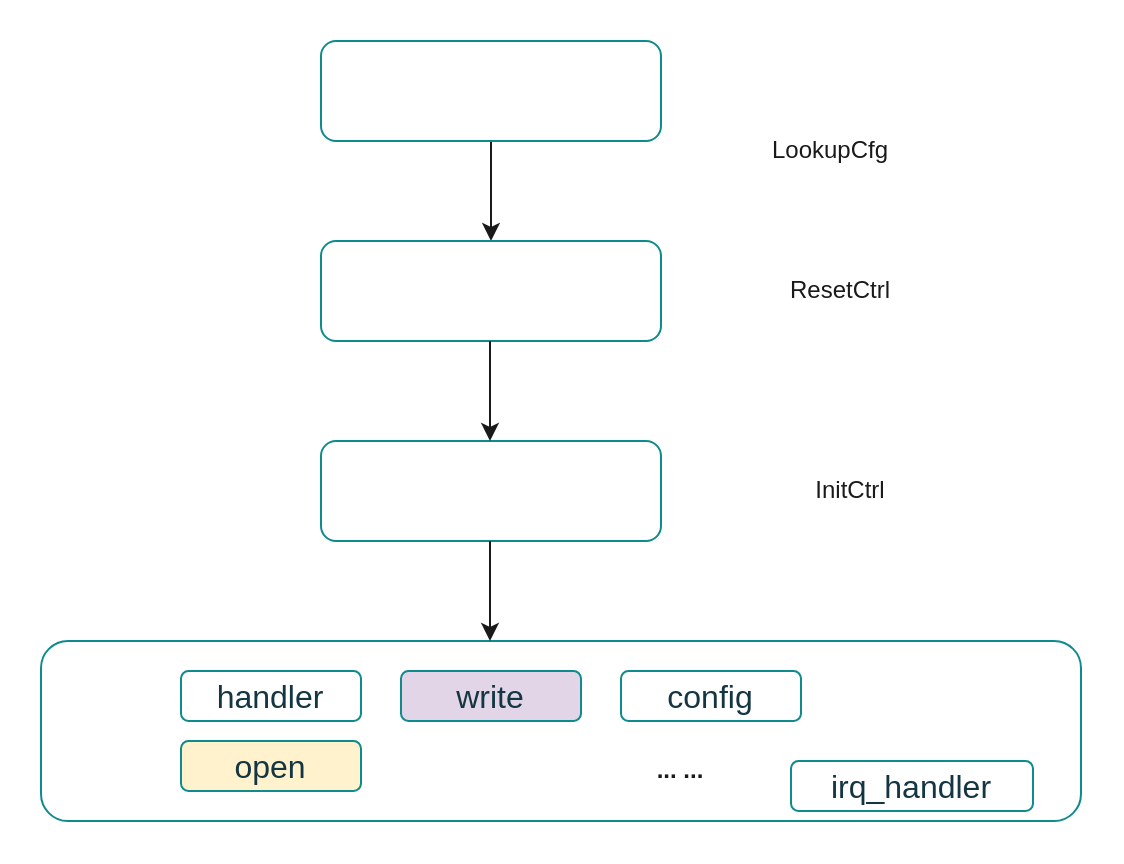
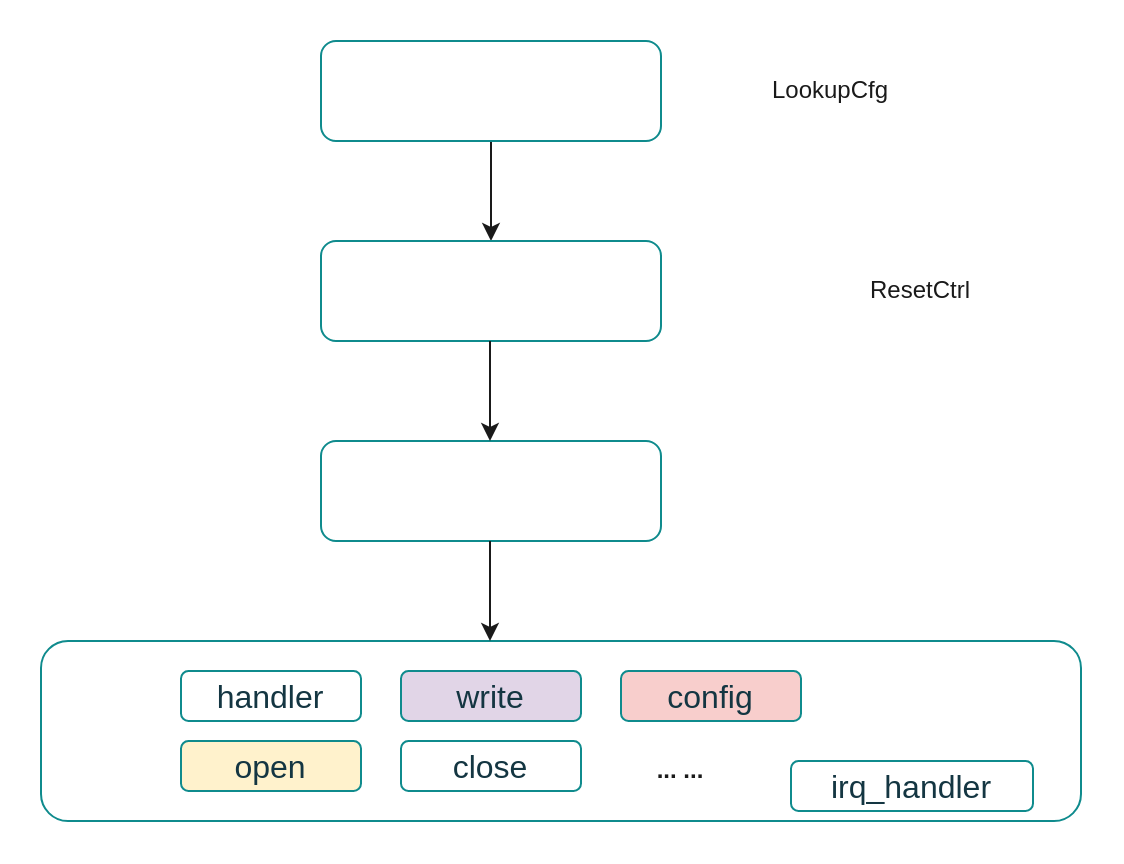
node "LookupCfg": moved (831, 151) -> (831, 91)
node "ResetCtrl": moved (841, 291) -> (921, 291)
node "InitCtrl": removed
node "config": fillcolor #ffffff -> #f8cecc
node "close": added
